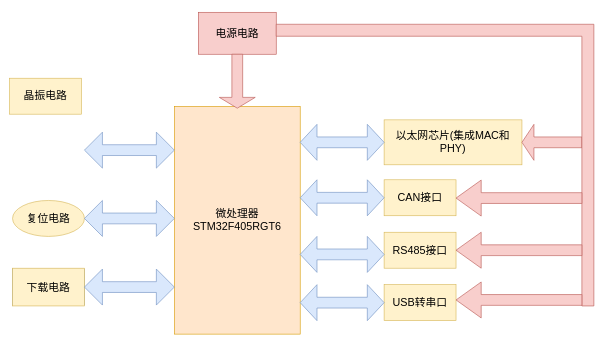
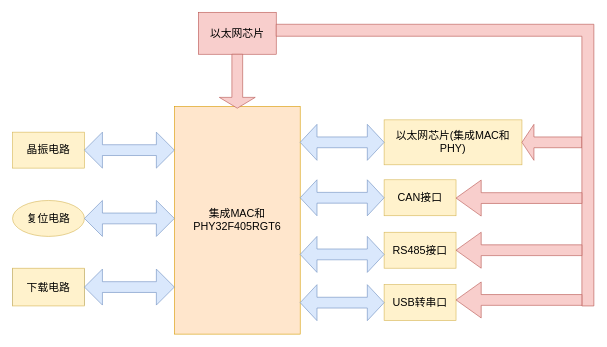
node "电源电路": label "电源电路" -> "以太网芯片"
node "晶振电路": moved (45, 96) -> (48, 150)
node "微处理器STM32F405RGT6": label "微处理器STM32F405RGT6" -> "集成MAC和PHY32F405RGT6"
